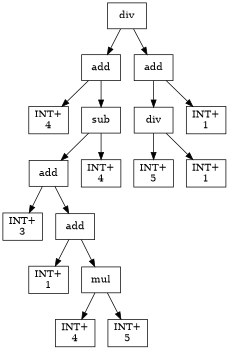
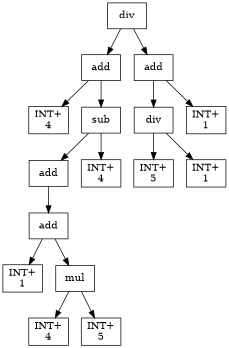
node "INT+ 3": removed
